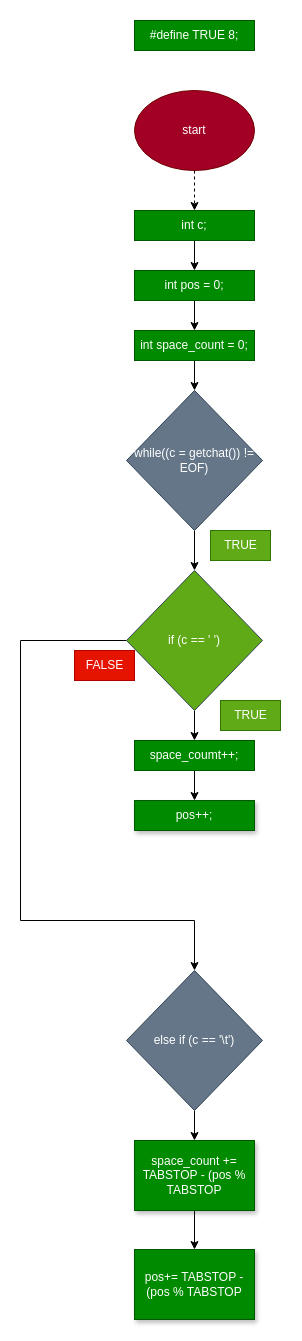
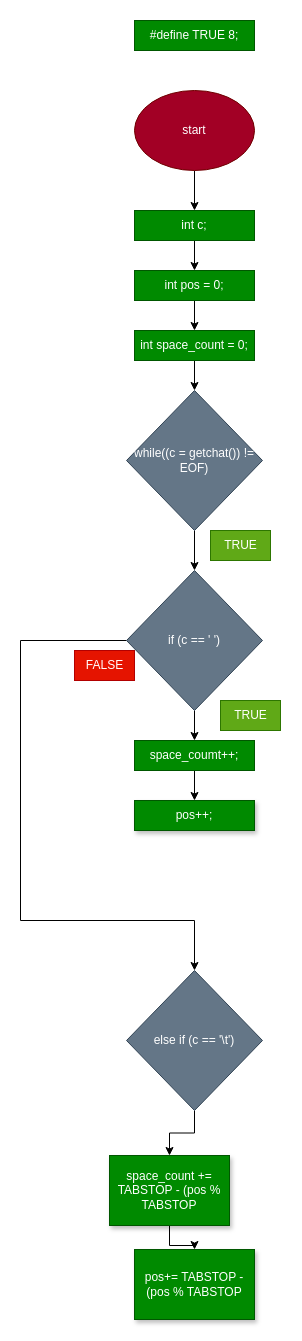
edge "start" -> "int c;": style dashed -> solid
node "if (c == ' ')": fillcolor #60a917 -> #647687
node "space_count += TABSTOP - (pos % TABSTOP": moved (195, 1176) -> (170, 1191)
